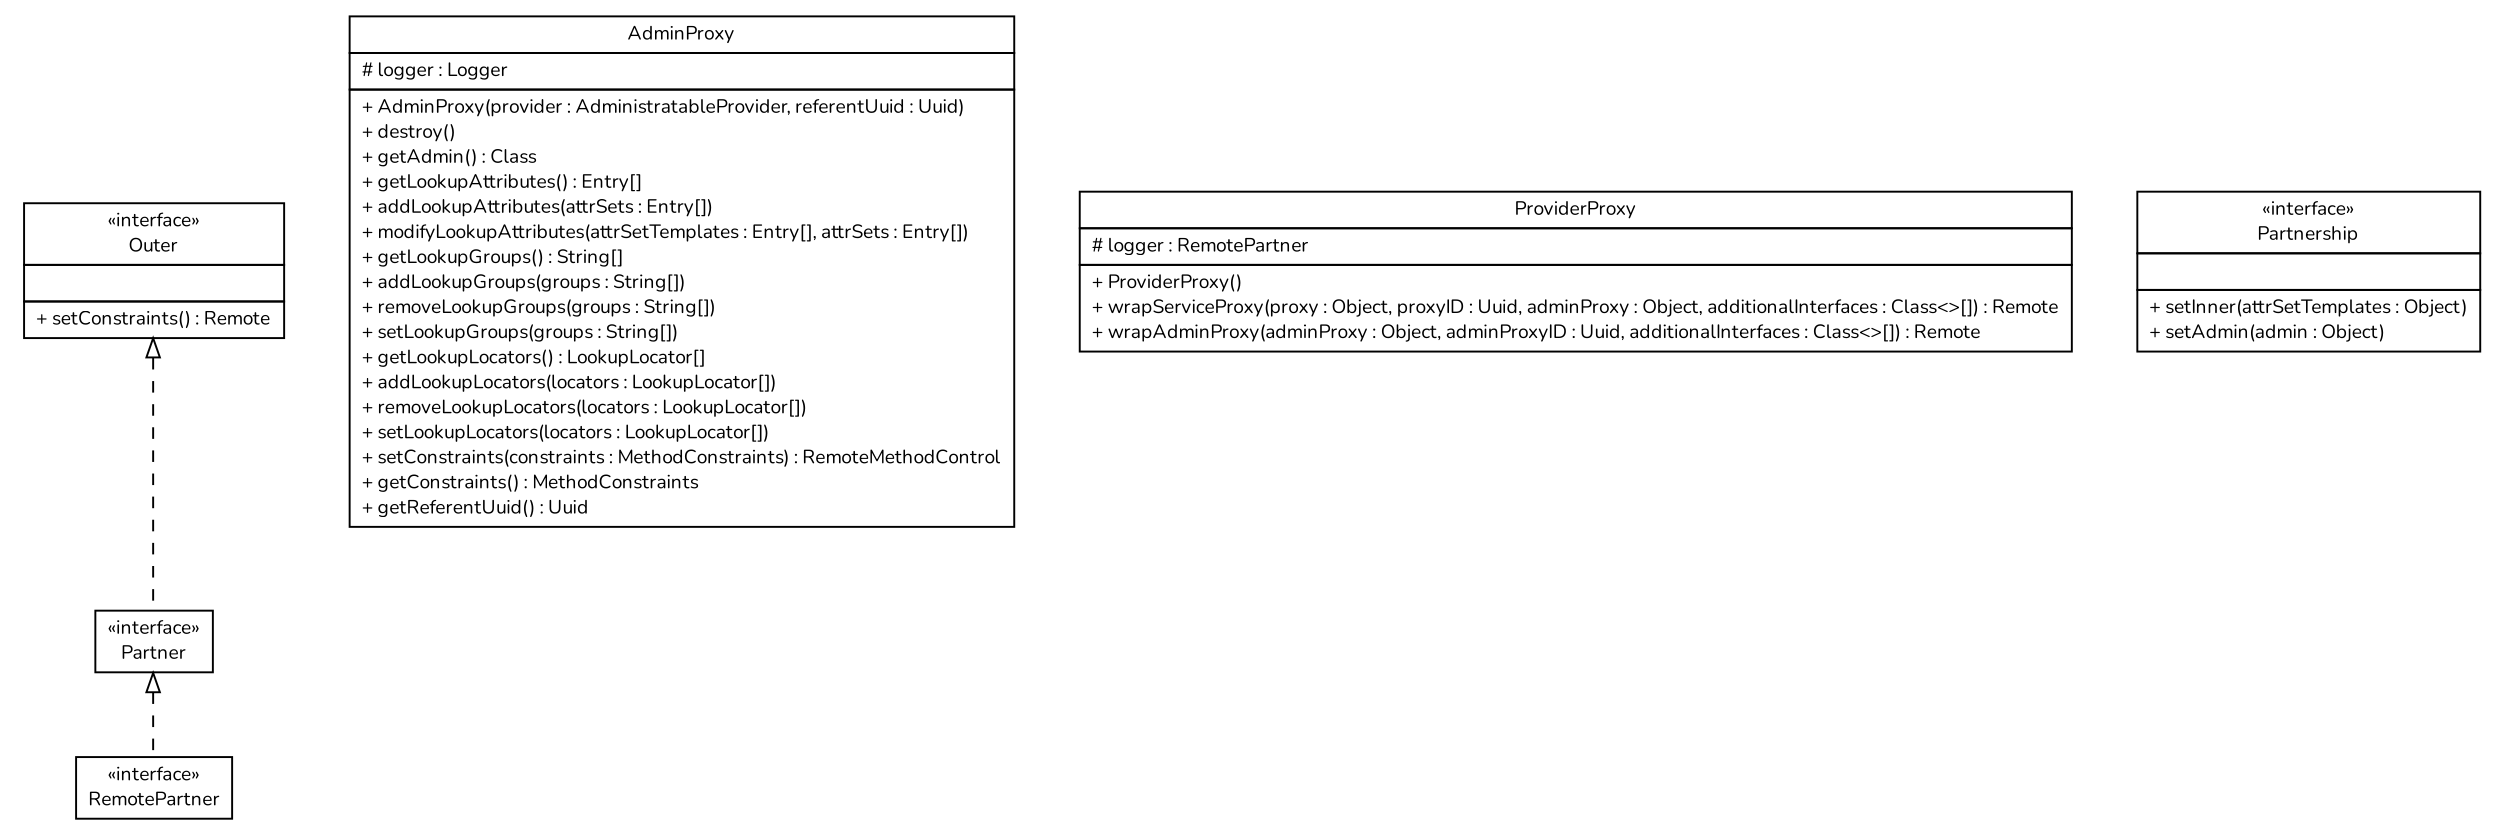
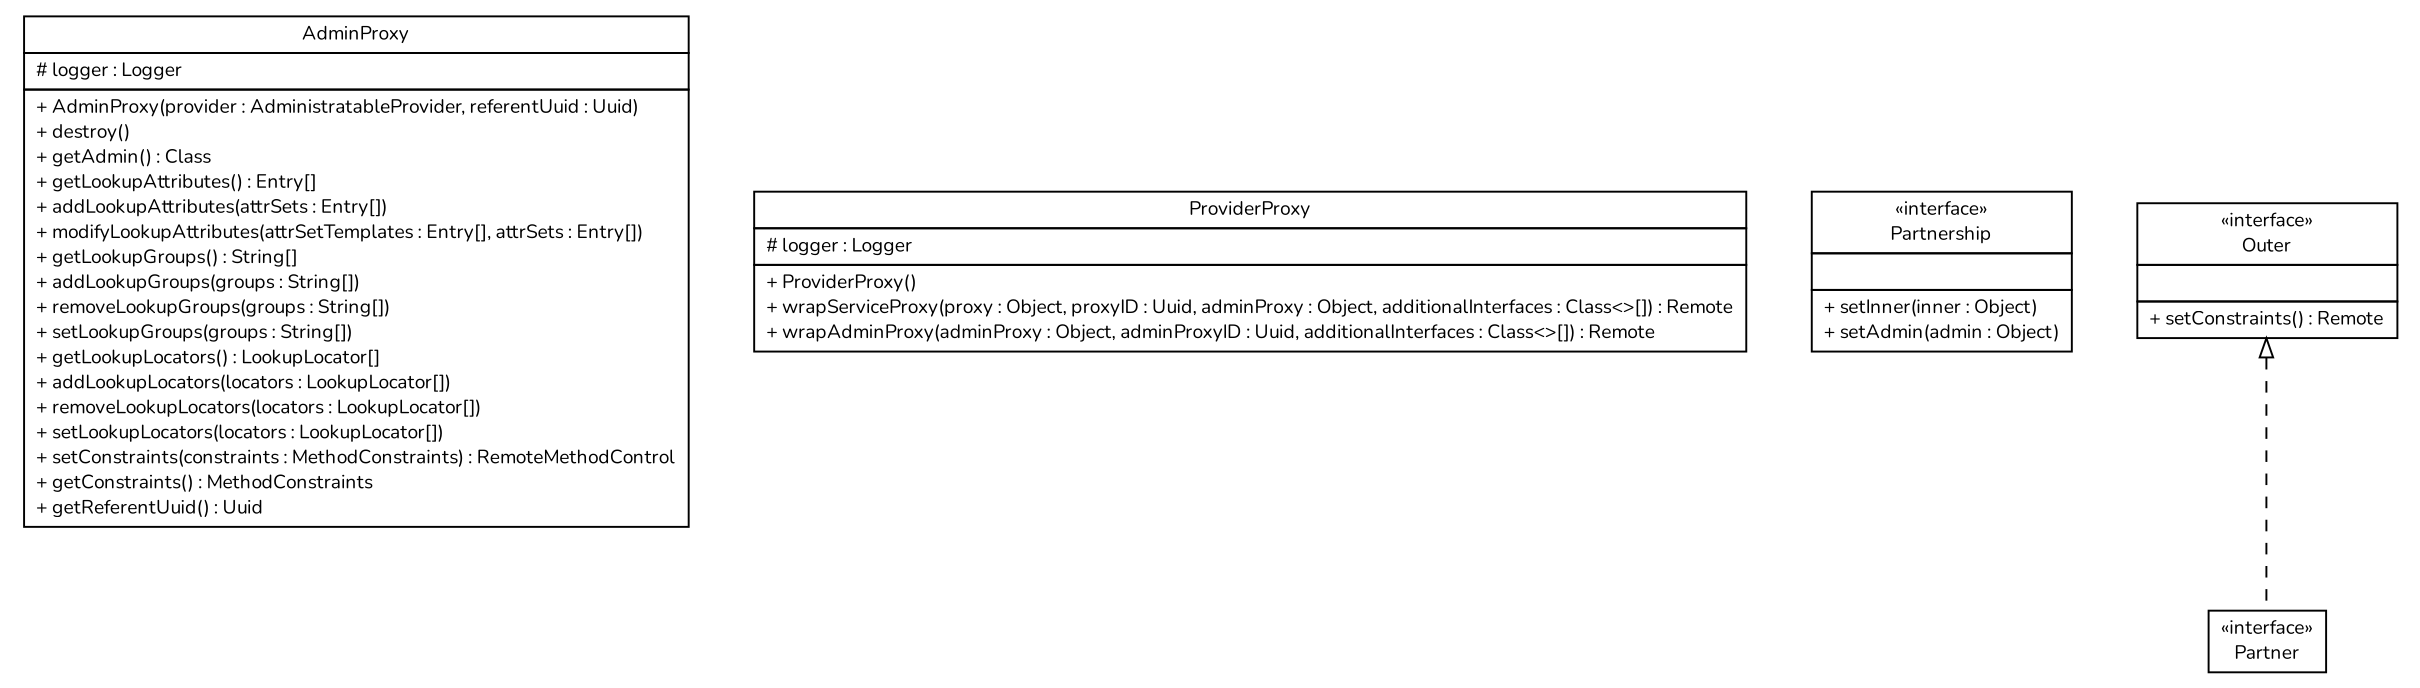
node "ProviderProxy": text "# logger : RemotePartner" -> "# logger : Logger"
node "Partnership": text "+ setInner(attrSetTemplates : Object)" -> "+ setInner(inner : Object)"
node "RemotePartner": removed
